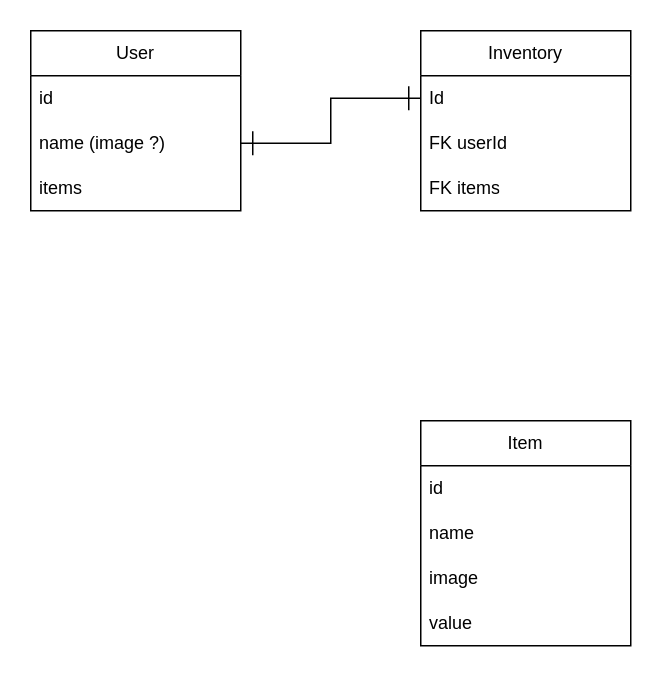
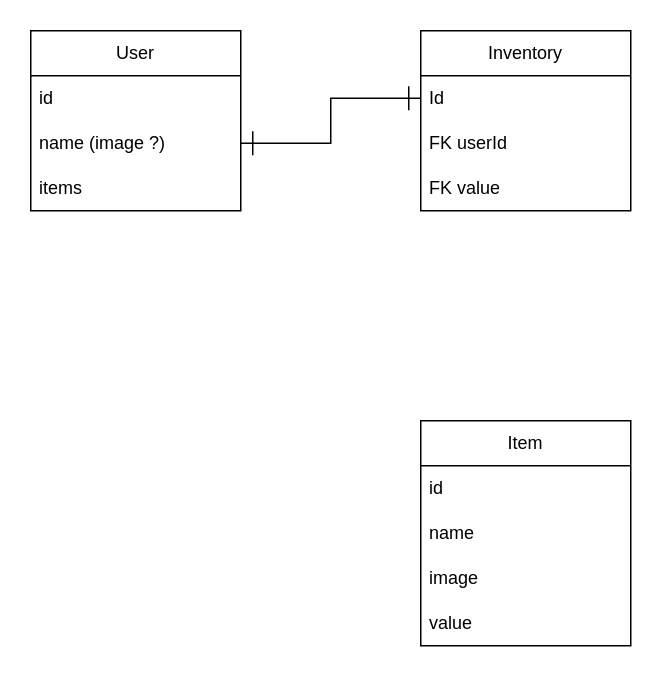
node "FK items": label "FK items" -> "FK value"
